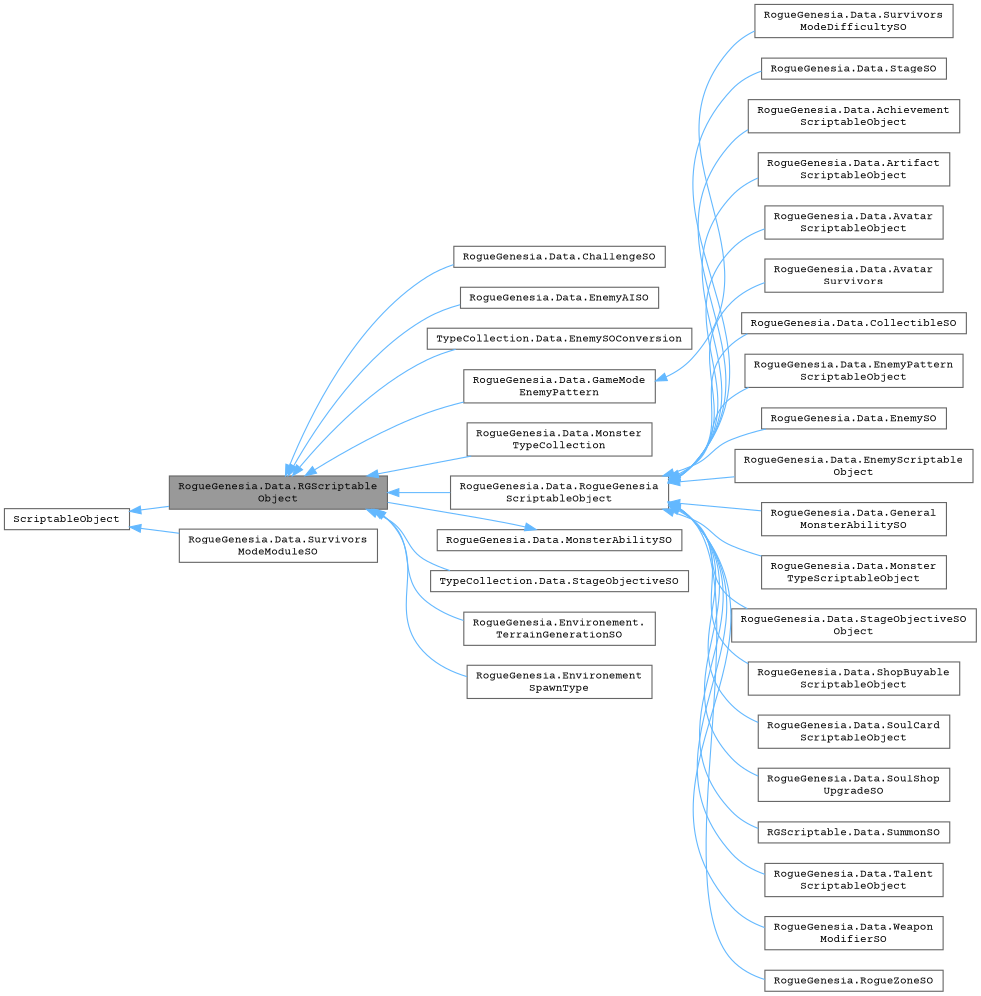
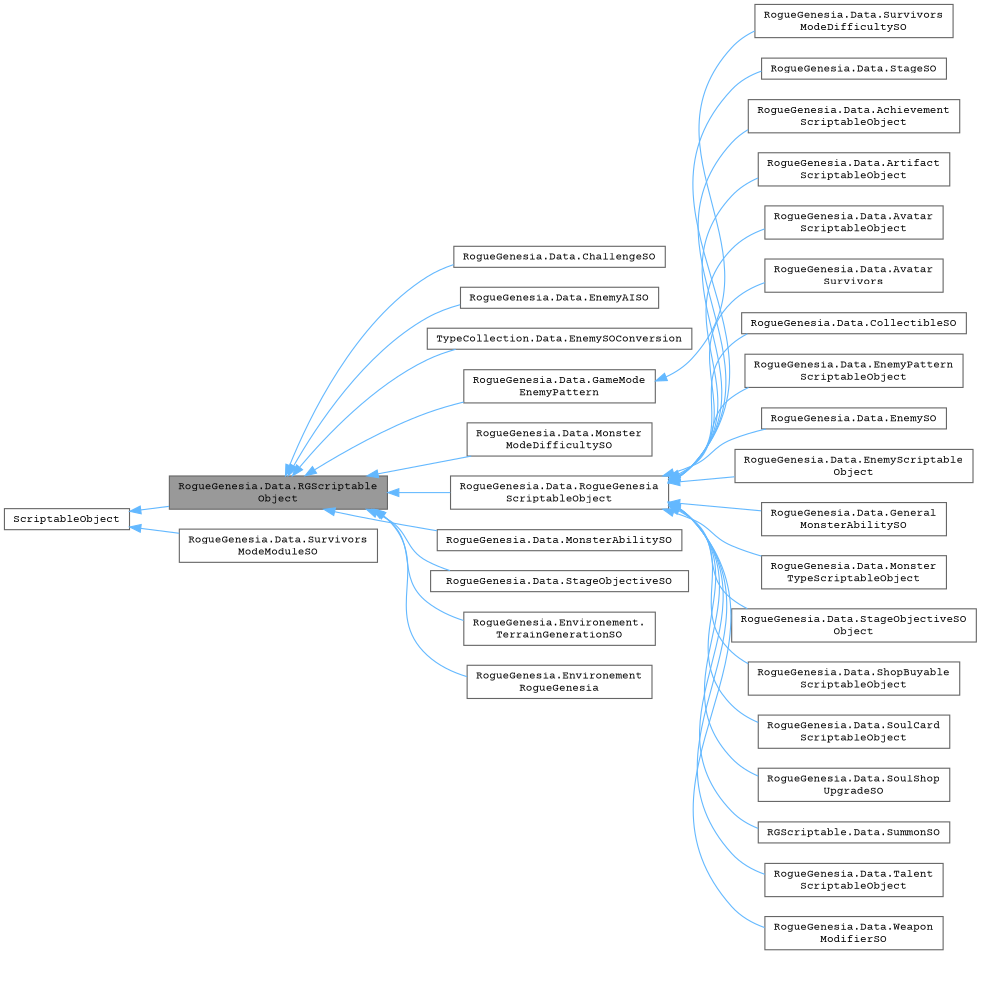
node "RogueGenesia.Data.Monster TypeCollection": label "RogueGenesia.Data.Monster TypeCollection" -> "RogueGenesia.Data.Monster ModeDifficultySO"
edge "RogueGenesia.Data.RGScriptable Object" -> "RogueGenesia.Data.MonsterAbilitySO": reversed
node "TypeCollection.Data.StageObjectiveSO": label "TypeCollection.Data.StageObjectiveSO" -> "RogueGenesia.Data.StageObjectiveSO"
node "RogueGenesia.Environement SpawnType": label "RogueGenesia.Environement SpawnType" -> "RogueGenesia.Environement RogueGenesia"
node "RogueGenesia.RogueZoneSO": removed
